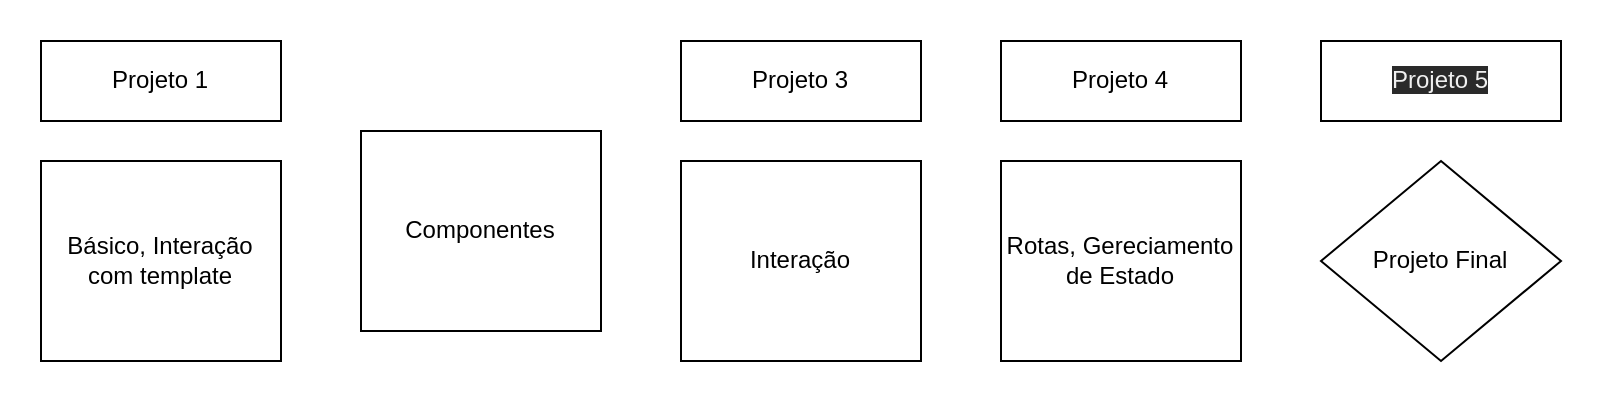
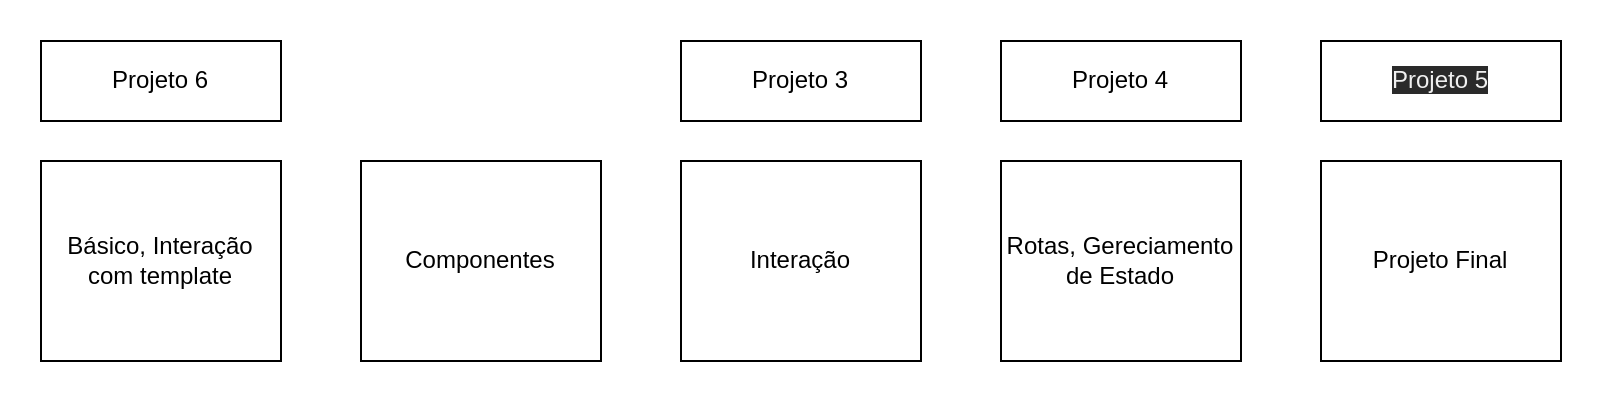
node "Projeto 1": label "Projeto 1" -> "Projeto 6"
node "Componentes": moved (481, 231) -> (481, 261)
node "Projeto Final": shape diamond -> rectangle
